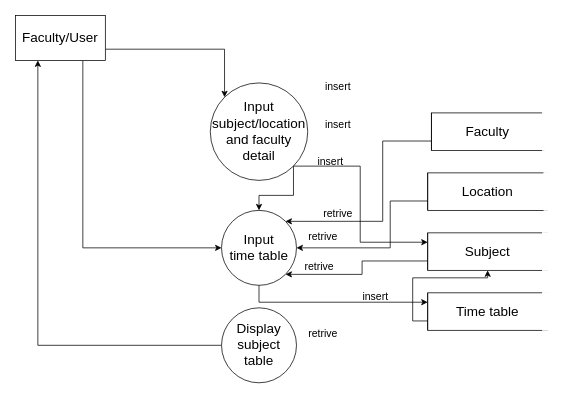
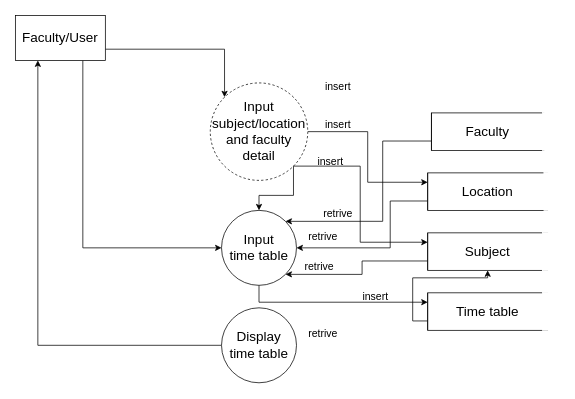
node "Input subject/location and faculty detail": style solid -> dashed
edge "Input subject/location and faculty detail" -> "Location": added
node "Display subject table": label "Display subject table" -> "Display time table"
